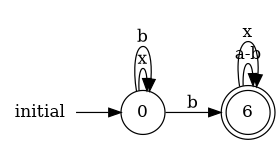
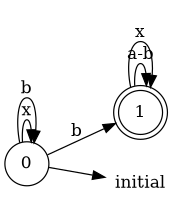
edge "initial" -> "0": reversed
node "6": label "6" -> "1"
